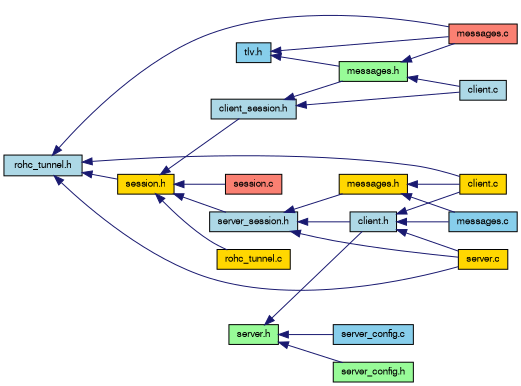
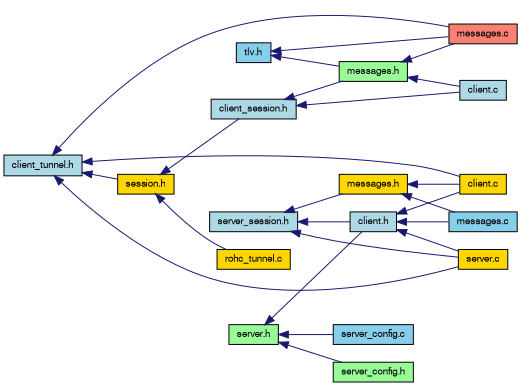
node "rohc_tunnel.h": label "rohc_tunnel.h" -> "client_tunnel.h"
node "session.c": removed
edge "server_session.h" -> "session.h": removed
